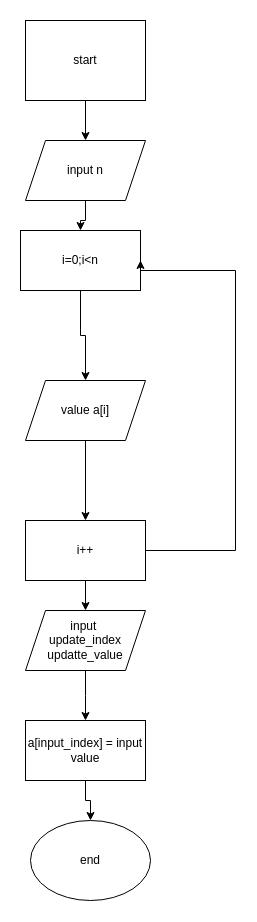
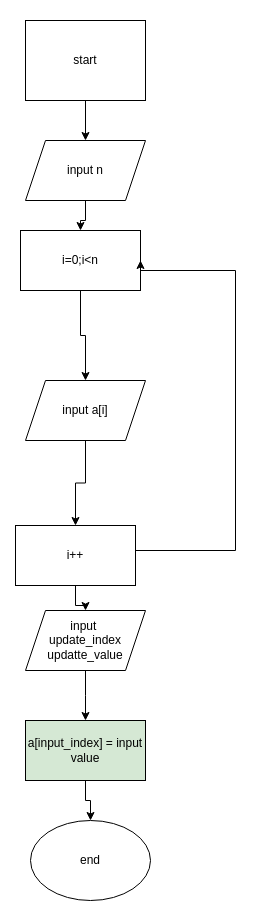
node "value a[i]": label "value a[i]" -> "input a[i]"
node "i++": moved (86, 551) -> (76, 556)
node "a[input_index] = input value": fillcolor #ffffff -> #d5e8d4
